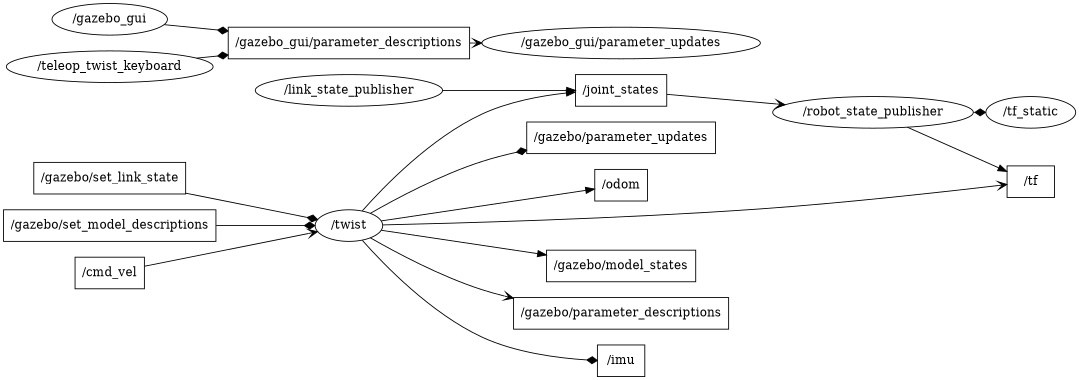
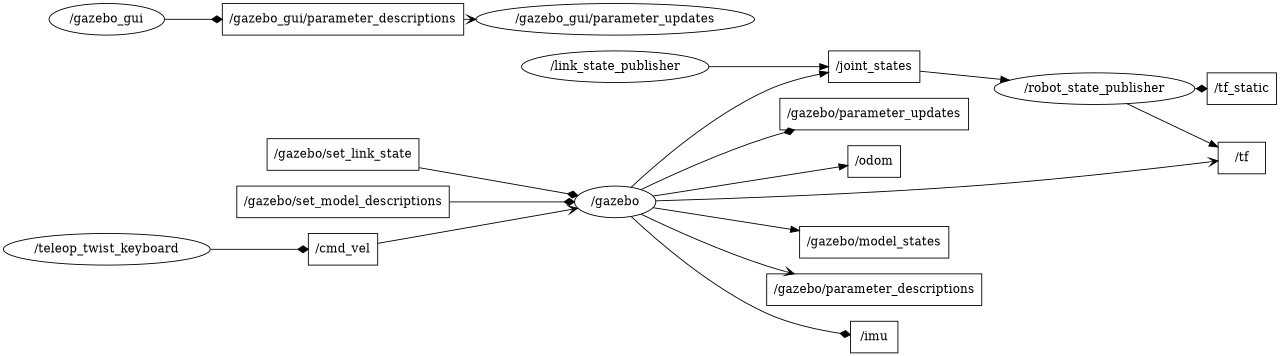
edge "/teleop_twist_keyboard" -> "/gazebo_gui/parameter_descriptions": now "/teleop_twist_keyboard" -> "/cmd_vel"
edge "/joint_states" -> "/robot_state_publisher": arrowhead vee -> normal
node "/tf_static": shape ellipse -> box
node "/twist": label "/twist" -> "/gazebo"
